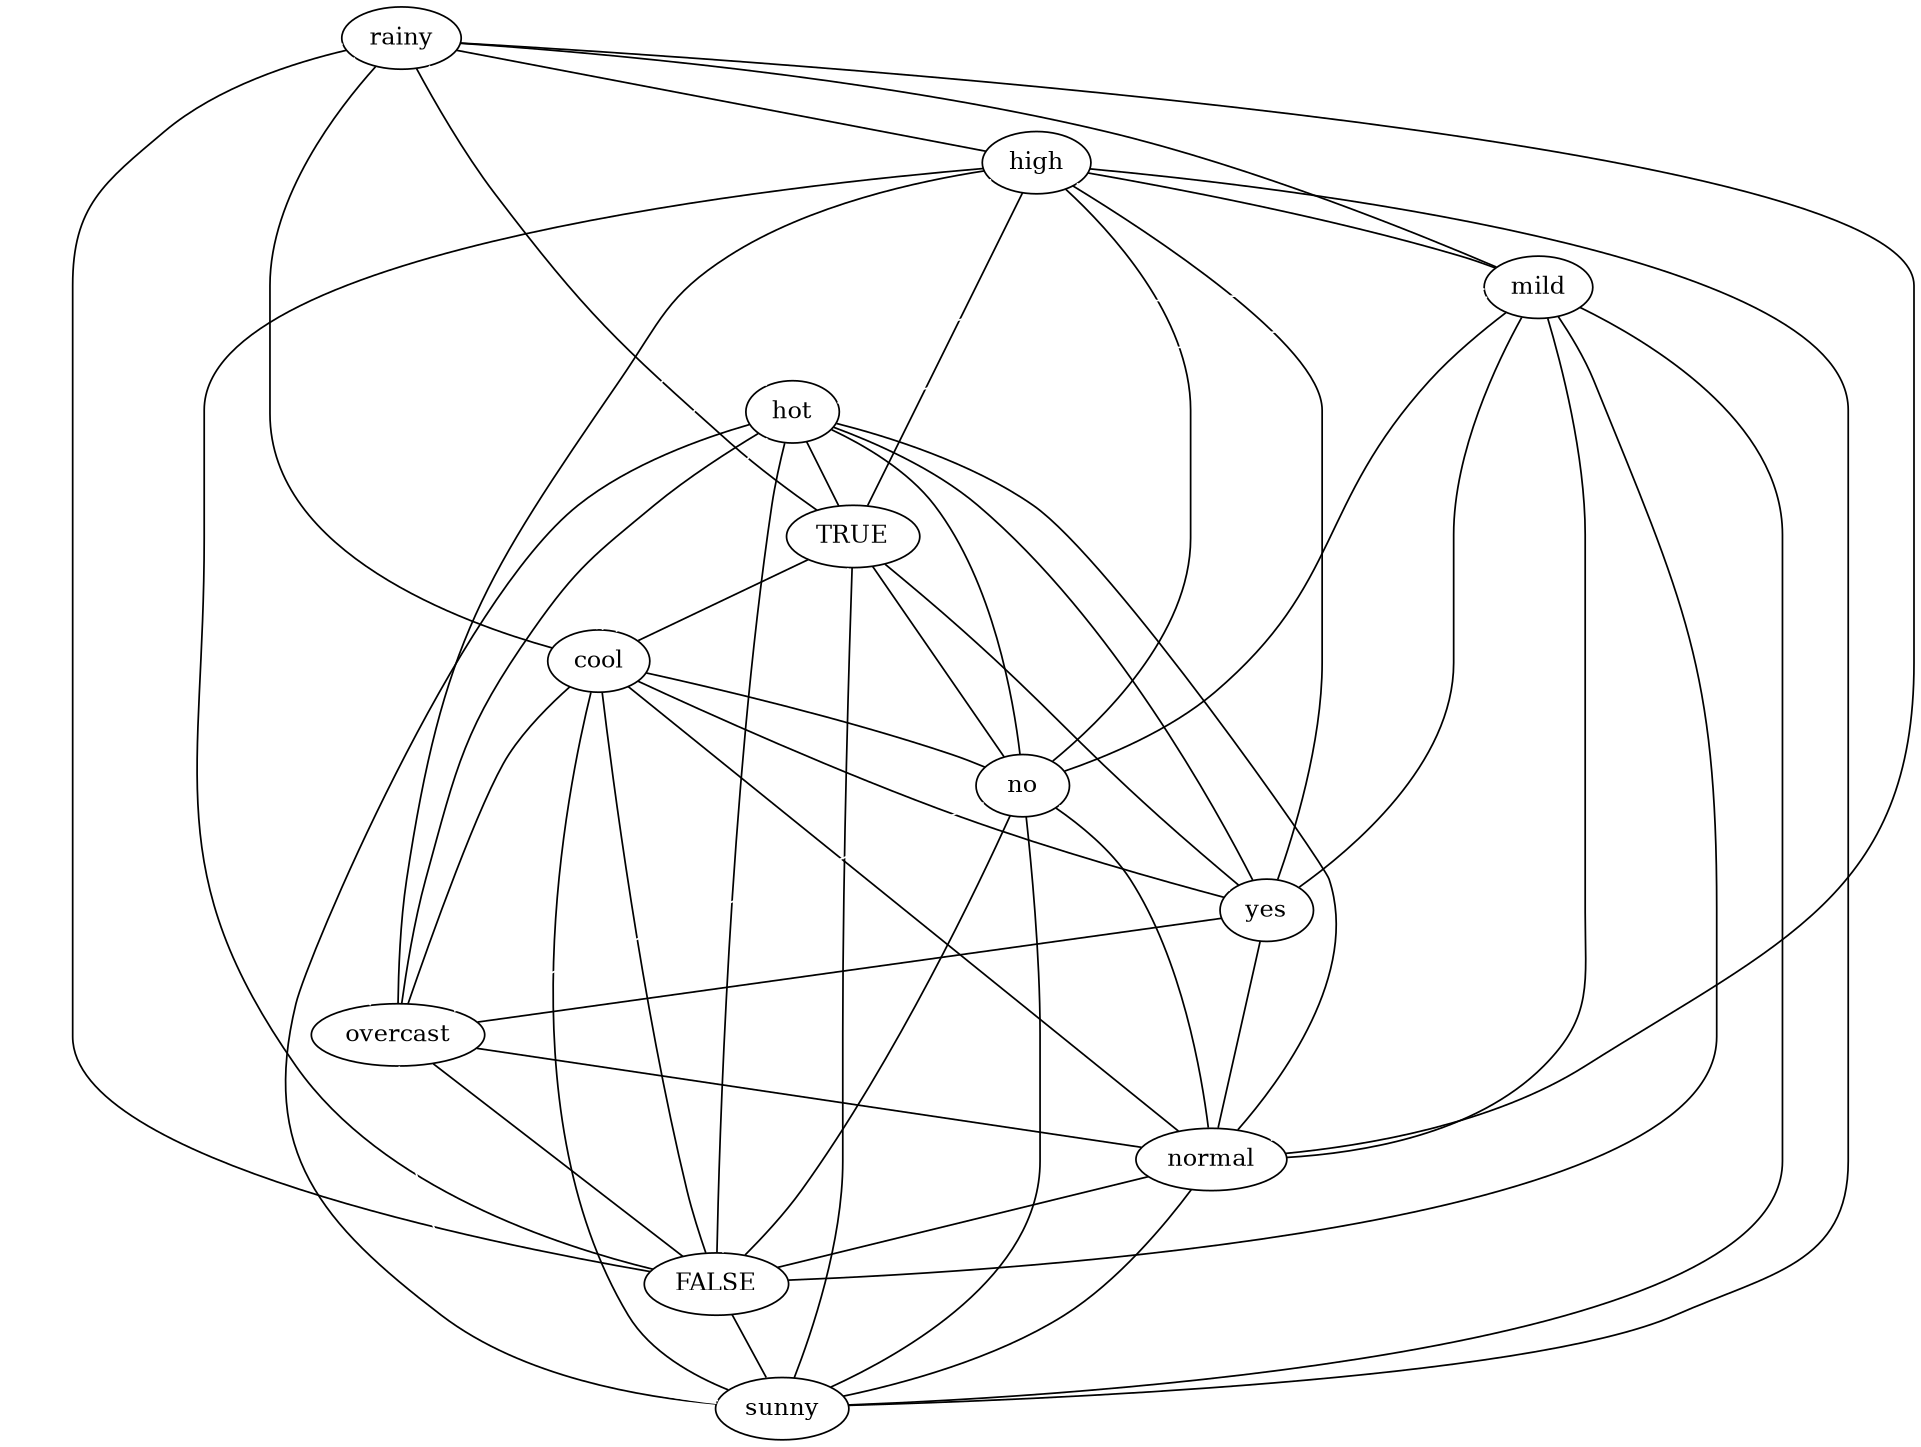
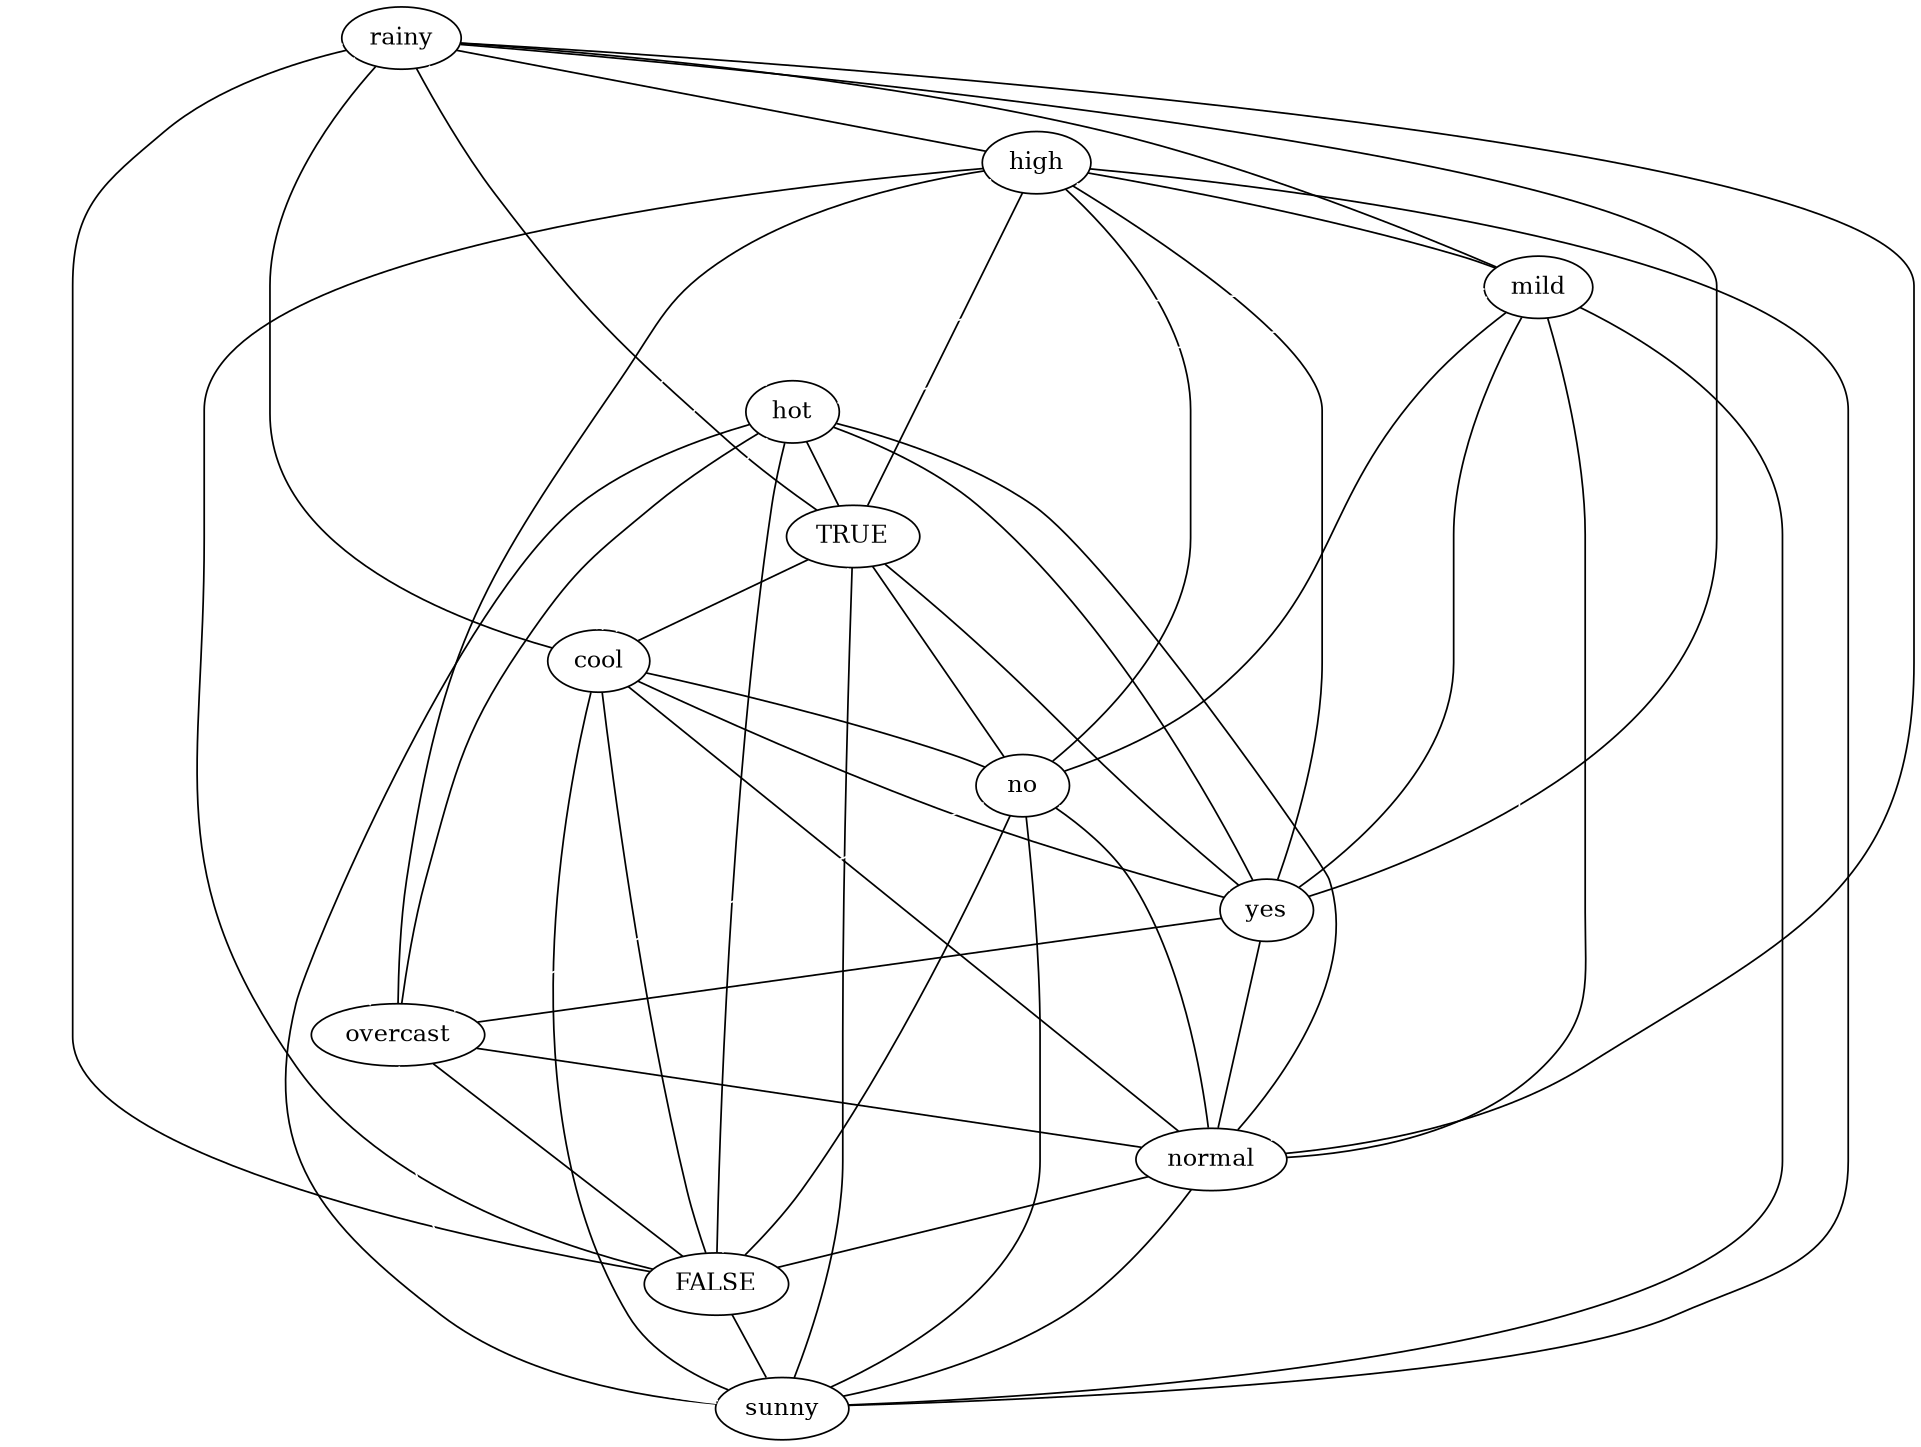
edge "rainy" -- "yes": added
edge "hot" -- "no": removed
edge "cool" -- "overcast": removed
edge "mild" -- "FALSE": removed
